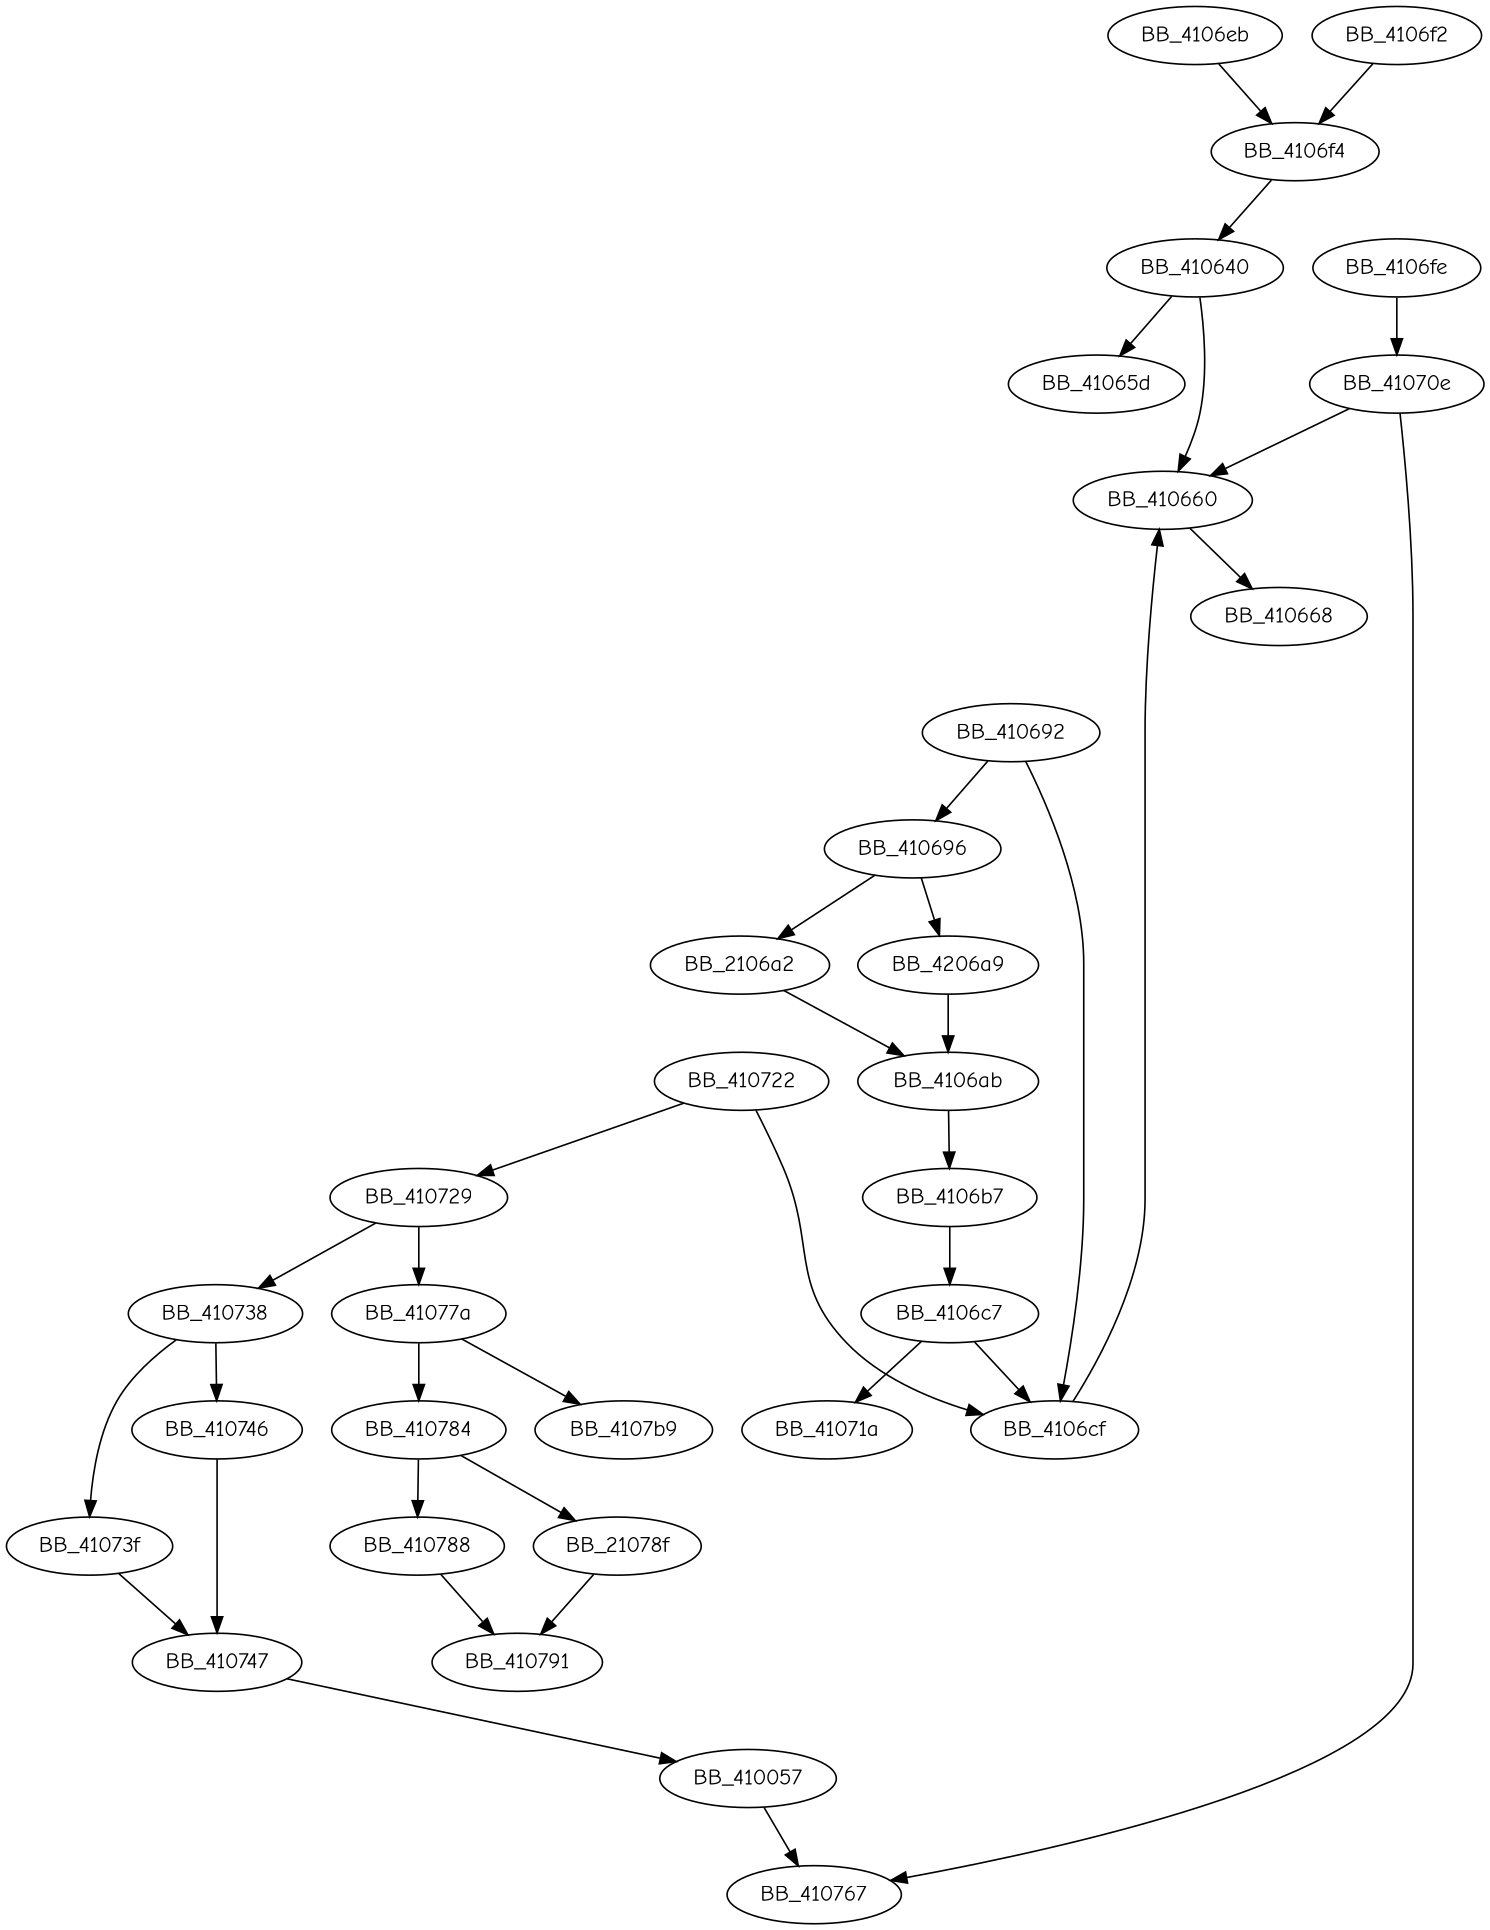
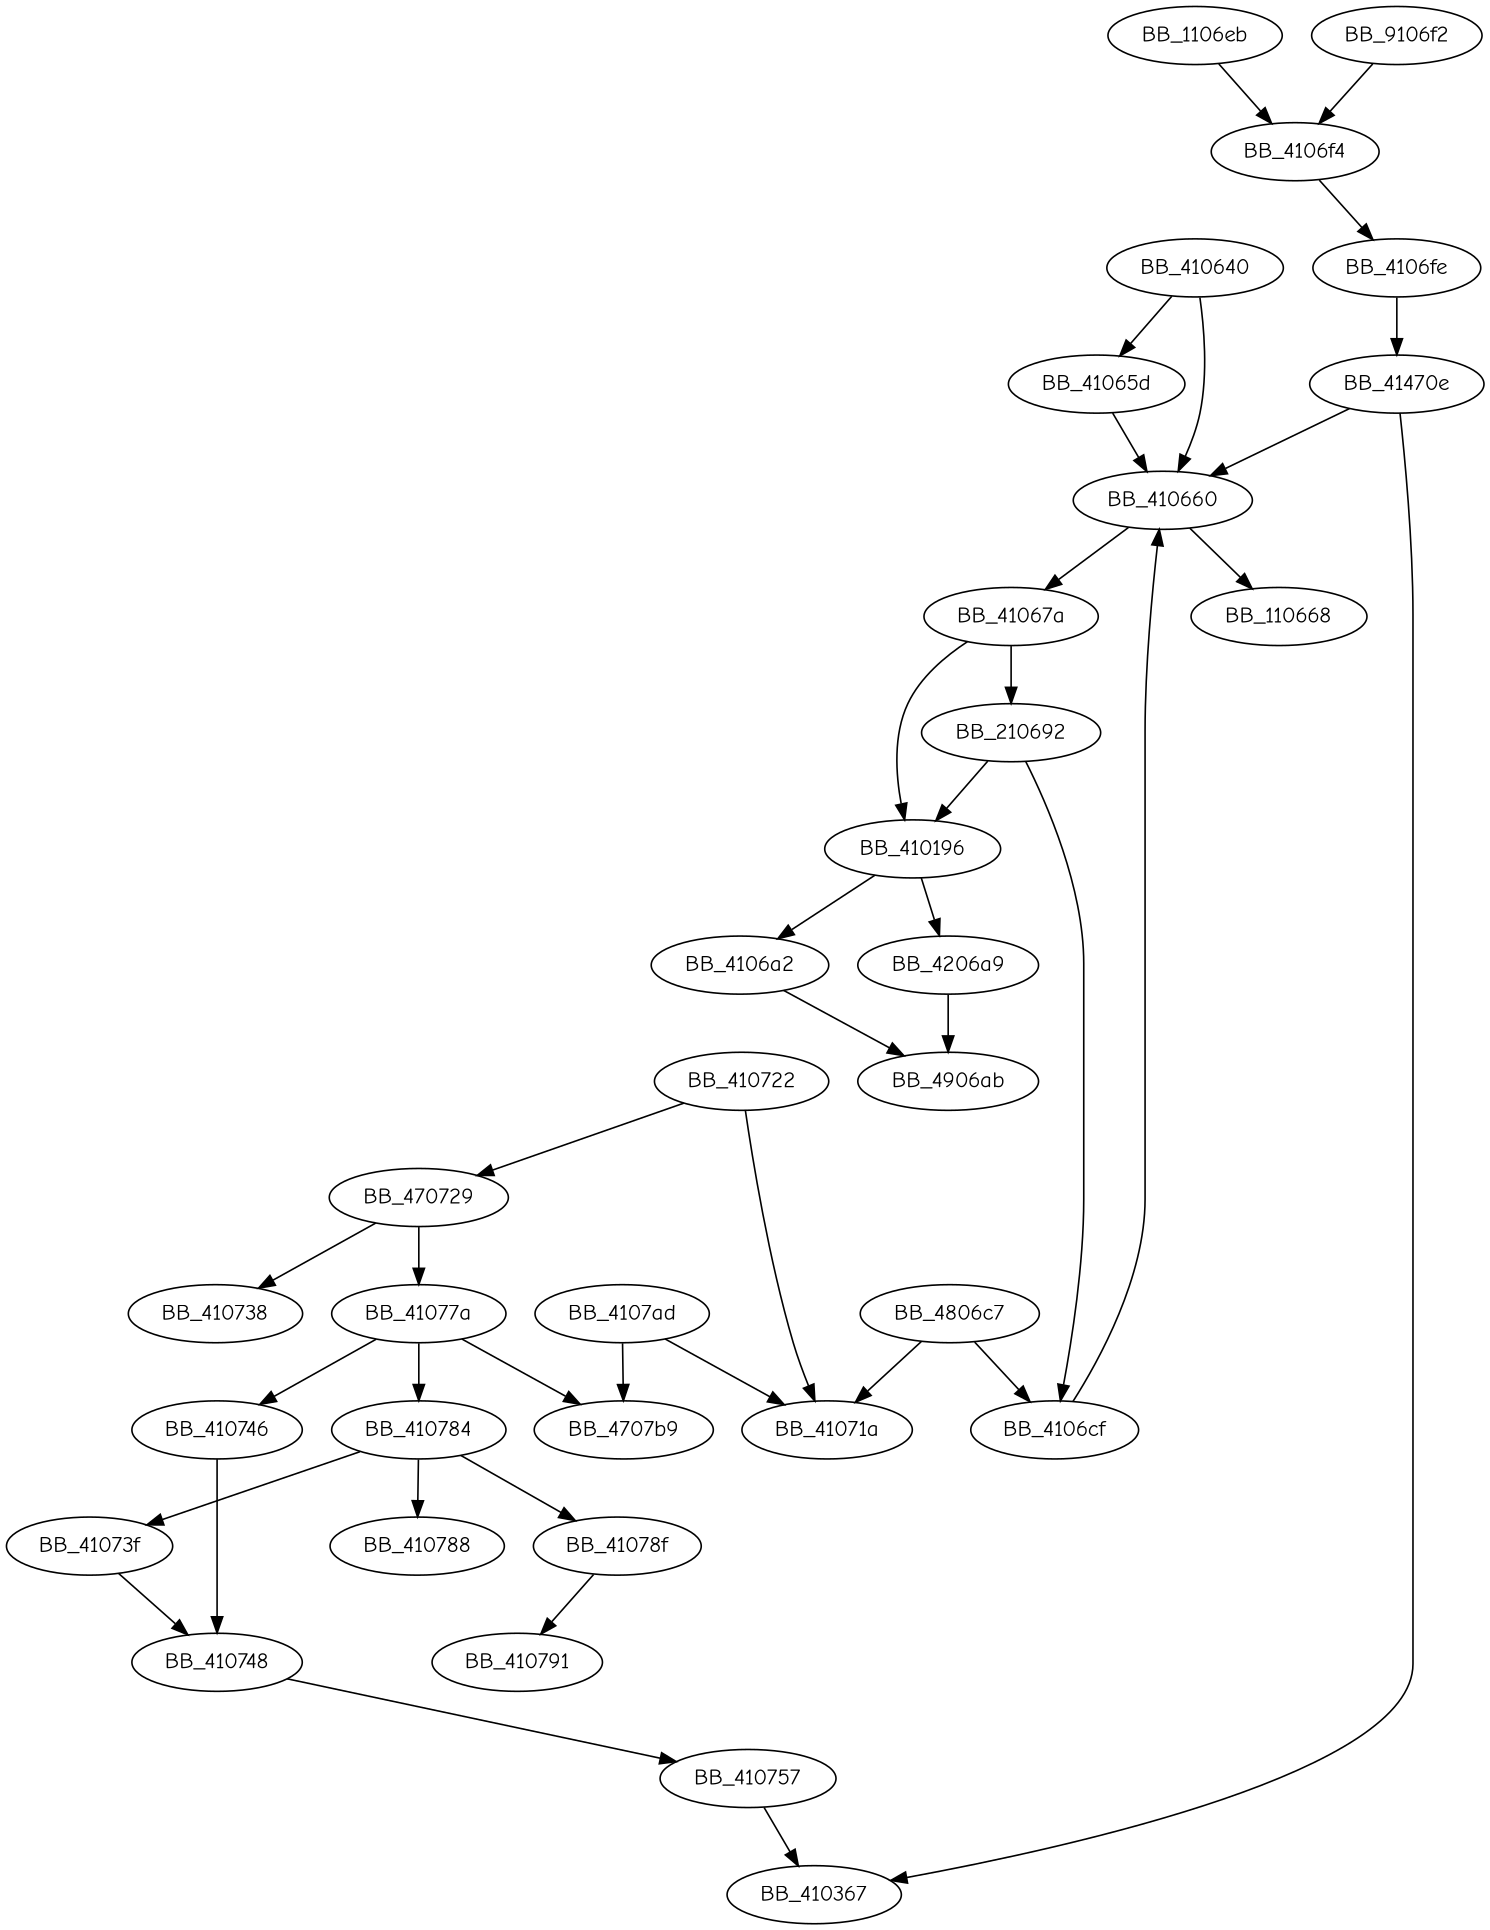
node "BB_4106eb": label "BB_4106eb" -> "BB_1106eb"
node "BB_4106f2": label "BB_4106f2" -> "BB_9106f2"
edge "BB_4106f4" -> "BB_410640": now "BB_4106f4" -> "BB_4106fe"
node "BB_41070e": label "BB_41070e" -> "BB_41470e"
edge "BB_41065d" -> "BB_410660": added
node "BB_41067a": added
node "BB_410668": label "BB_410668" -> "BB_110668"
node "BB_410692": label "BB_410692" -> "BB_210692"
node "BB_410696": label "BB_410696" -> "BB_410196"
node "BB_2106a2": label "BB_2106a2" -> "BB_4106a2"
node "BB_4106ab": label "BB_4106ab" -> "BB_4906ab"
node "BB_410729": label "BB_410729" -> "BB_470729"
node "BB_4106b7": removed
edge "BB_410722" -> "BB_4106cf": now "BB_410722" -> "BB_41071a"
node "BB_4107ad": added
node "BB_4106c7": label "BB_4106c7" -> "BB_4806c7"
edge "BB_410738" -> "BB_410746": now "BB_41077a" -> "BB_410746"
edge "BB_410738" -> "BB_41073f": now "BB_410784" -> "BB_41073f"
node "BB_4107b9": label "BB_4107b9" -> "BB_4707b9"
node "BB_21078f": label "BB_21078f" -> "BB_41078f"
edge "BB_410788" -> "BB_410791": removed
node "BB_410747": label "BB_410747" -> "BB_410748"
node "BB_410057": label "BB_410057" -> "BB_410757"
node "BB_410767": label "BB_410767" -> "BB_410367"
